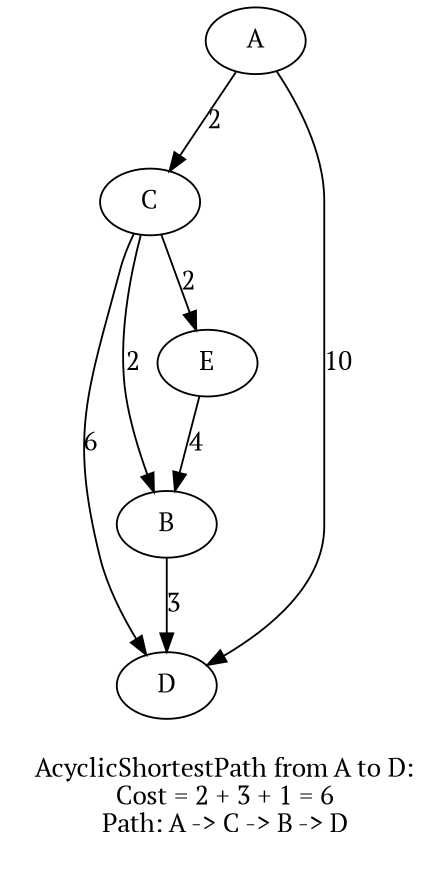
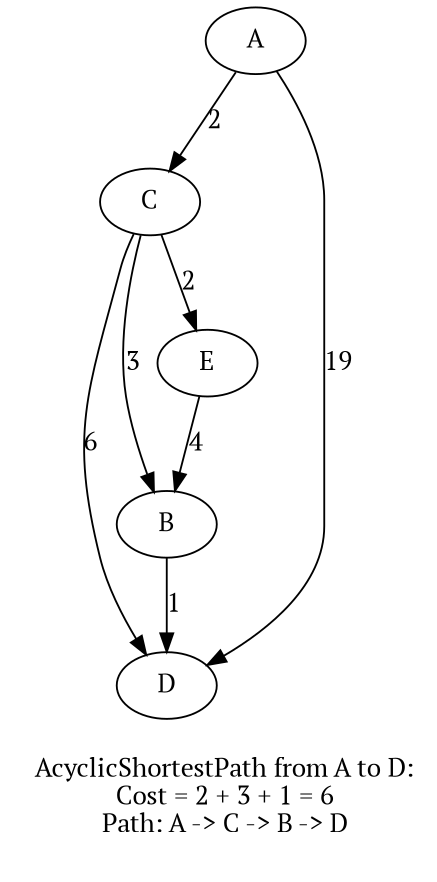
edge "C" -> "B": label "2" -> "3"
edge "A" -> "D": label "10" -> "19"
edge "B" -> "D": label "3" -> "1"
